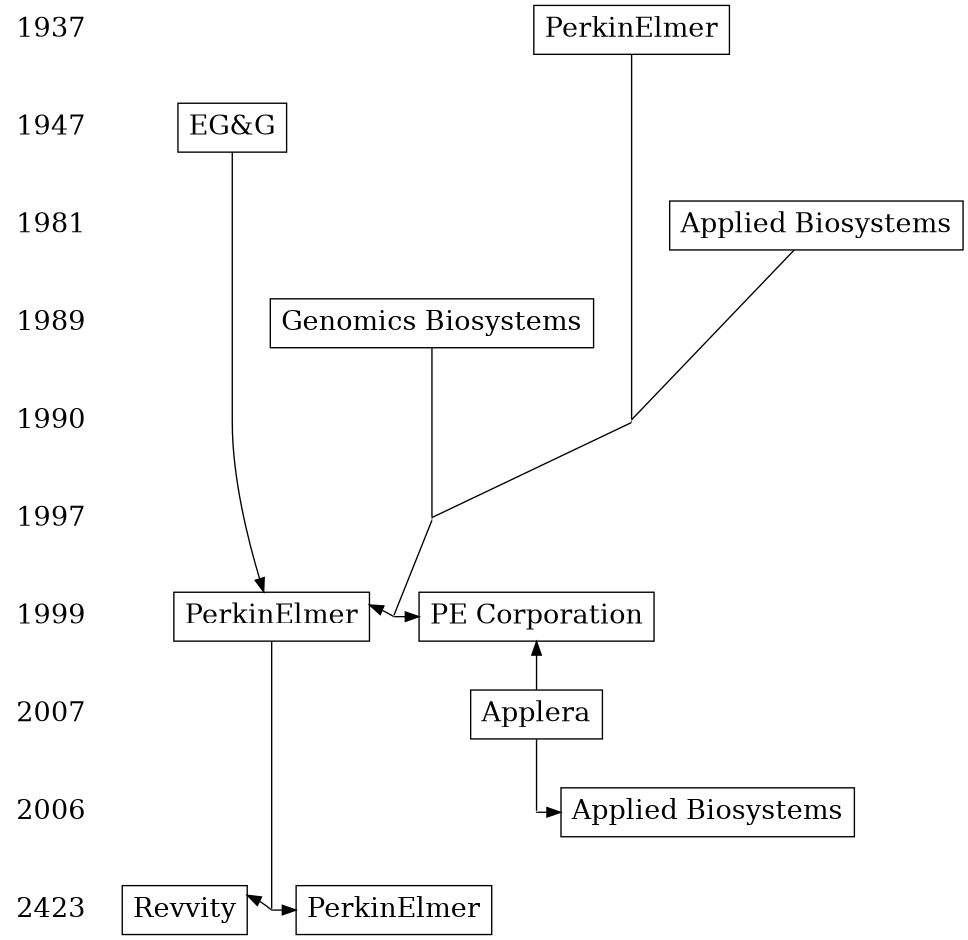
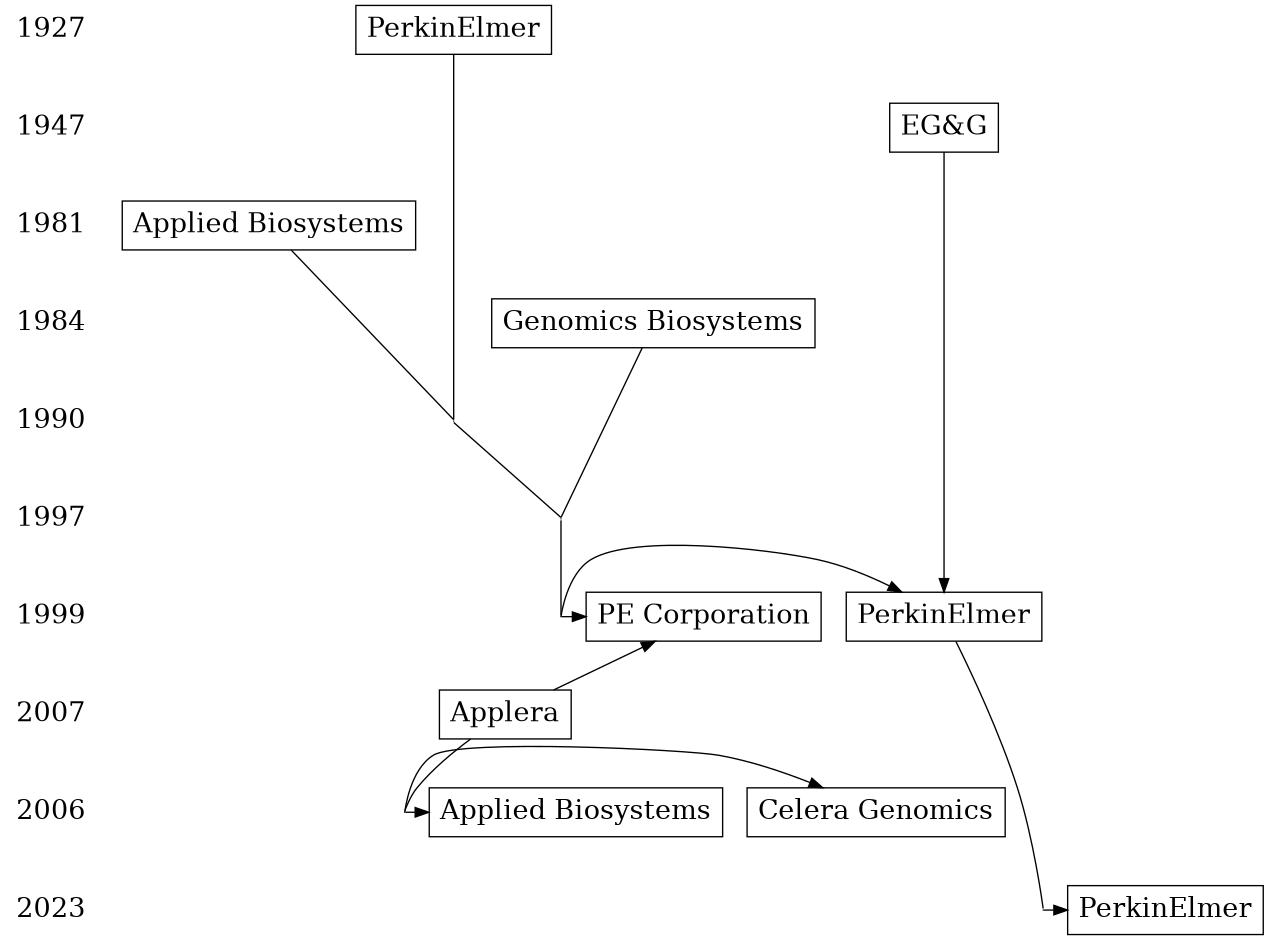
node "1937": label "1937" -> "1927"
node "1989": label "1989" -> "1984"
node "Celera Genomics": added
node "2423": label "2423" -> "2023"
node "Revvity": removed
